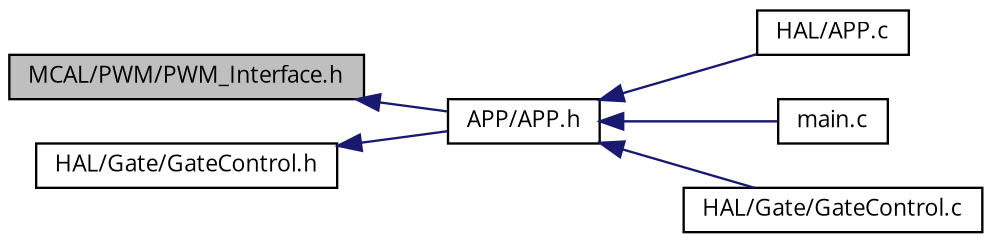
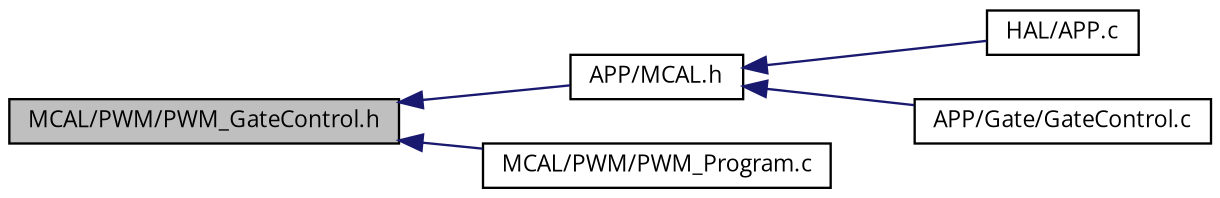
node "MCAL/PWM/PWM_Interface.h": label "MCAL/PWM/PWM_Interface.h" -> "MCAL/PWM/PWM_GateControl.h"
node "APP/APP.h": label "APP/APP.h" -> "APP/MCAL.h"
node "main.c": removed
node "HAL/Gate/GateControl.h": removed
node "MCAL/PWM/PWM_Program.c": added
node "HAL/Gate/GateControl.c": label "HAL/Gate/GateControl.c" -> "APP/Gate/GateControl.c"
